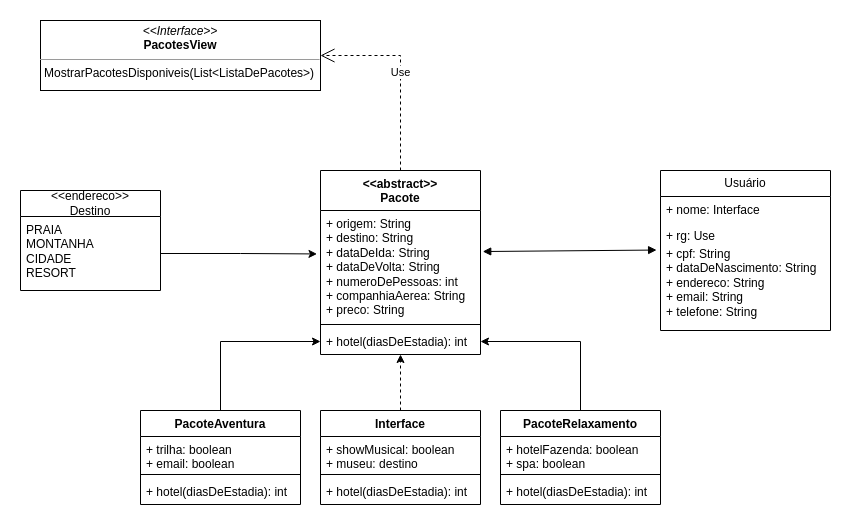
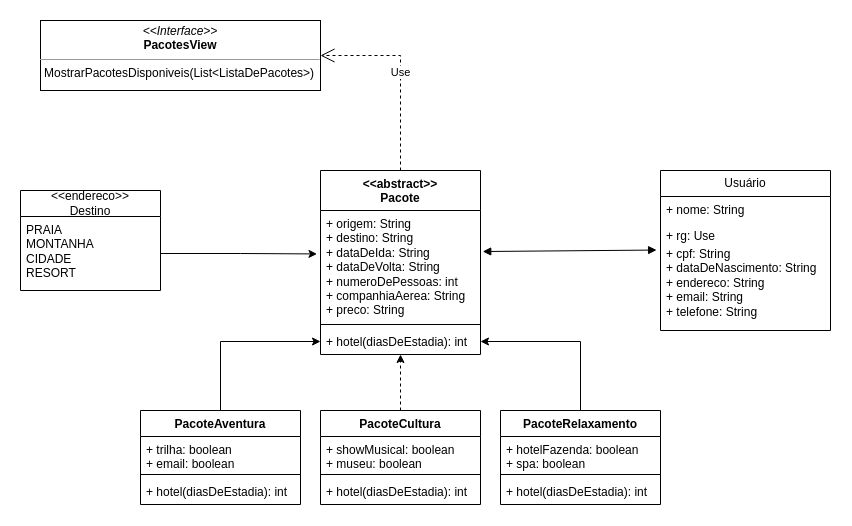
node "+ nome: Interface": label "+ nome: Interface" -> "+ nome: String"
node "Interface": label "Interface" -> "PacoteCultura"
node "+ showMusical: boolean + museu: destino": label "+ showMusical: boolean + museu: destino" -> "+ showMusical: boolean + museu: boolean"
